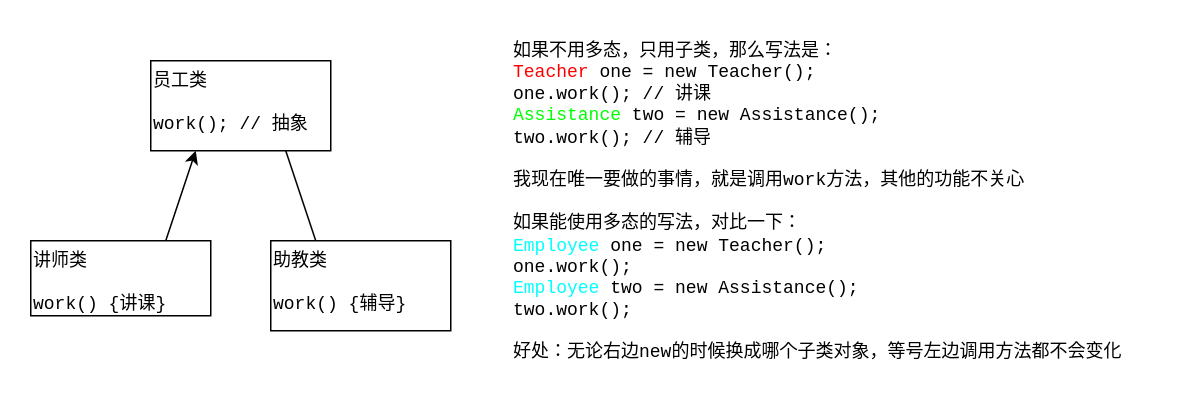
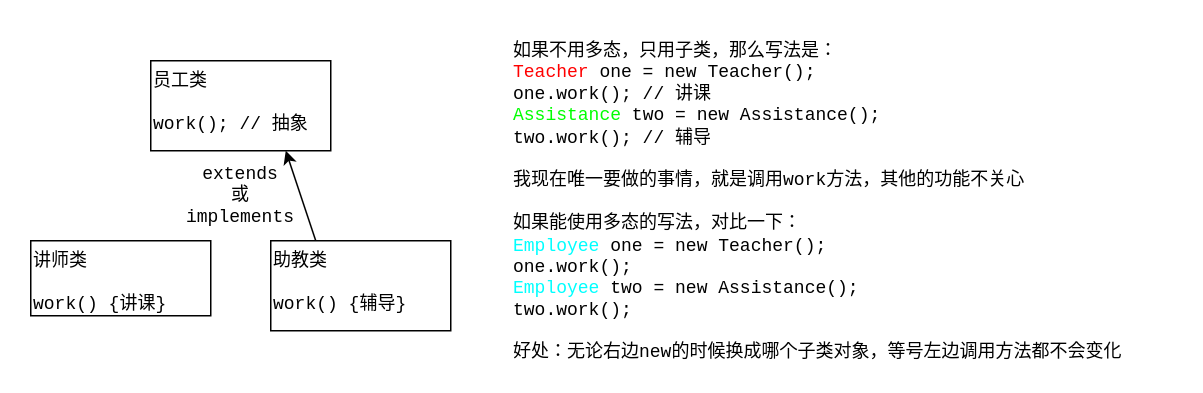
edge "员工类 work(); // 抽象" -- "助教类 work() {辅导}": arrowhead none -> classic
node "extends 或 implements": added
edge "讲师类 work() {讲课}" -> "员工类 work(); // 抽象": removed
